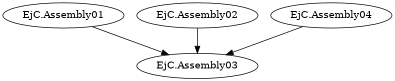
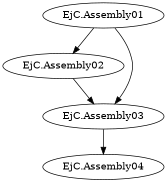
edge "EjC.Assembly01" -> "EjC.Assembly02": added
edge "EjC.Assembly04" -> "EjC.Assembly03": reversed
